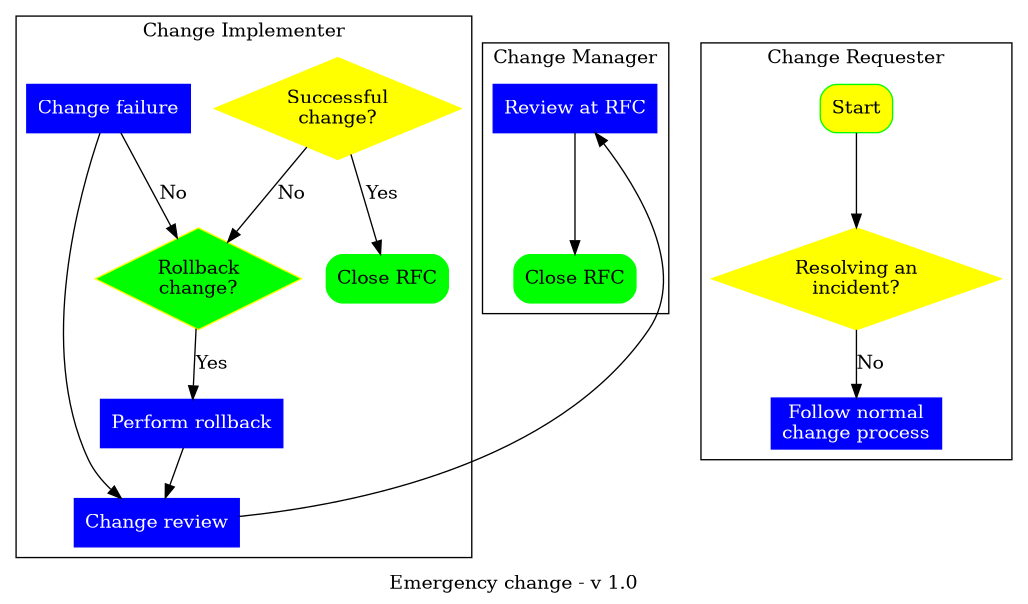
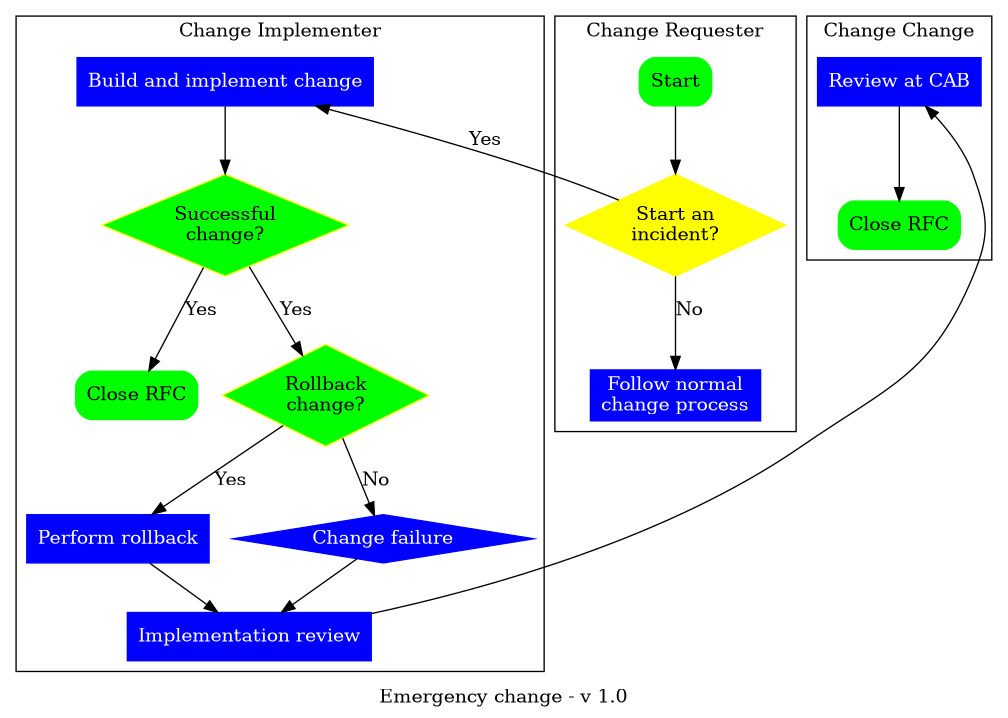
cluster "Change Manager": label "Change Manager" -> "Change Change"
node "Build and implement change": added
node "Change failure": shape box -> diamond
node "Successful change?": fillcolor yellow -> green
node "Review at RFC": label "Review at RFC" -> "Review at CAB"
node "Start": fillcolor yellow -> green
edge "Change failure" -> "Rollback change?": reversed
edge "Successful change?" -> "Rollback change?": label "No" -> "Yes"
node "Resolving an incident?": label "Resolving an incident?" -> "Start an incident?"
node "Change review": label "Change review" -> "Implementation review"
